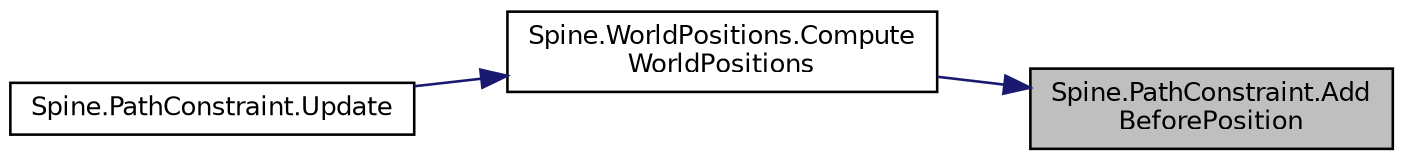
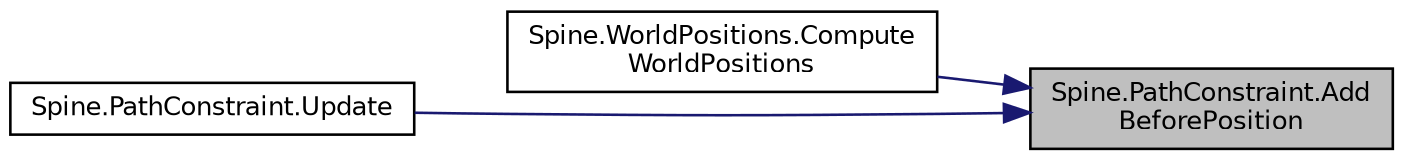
edge "Spine.PathConstraint.Update" -> "Spine.WorldPositions.Compute WorldPositions": now "Spine.PathConstraint.Update" -> "Spine.PathConstraint.Add BeforePosition"
